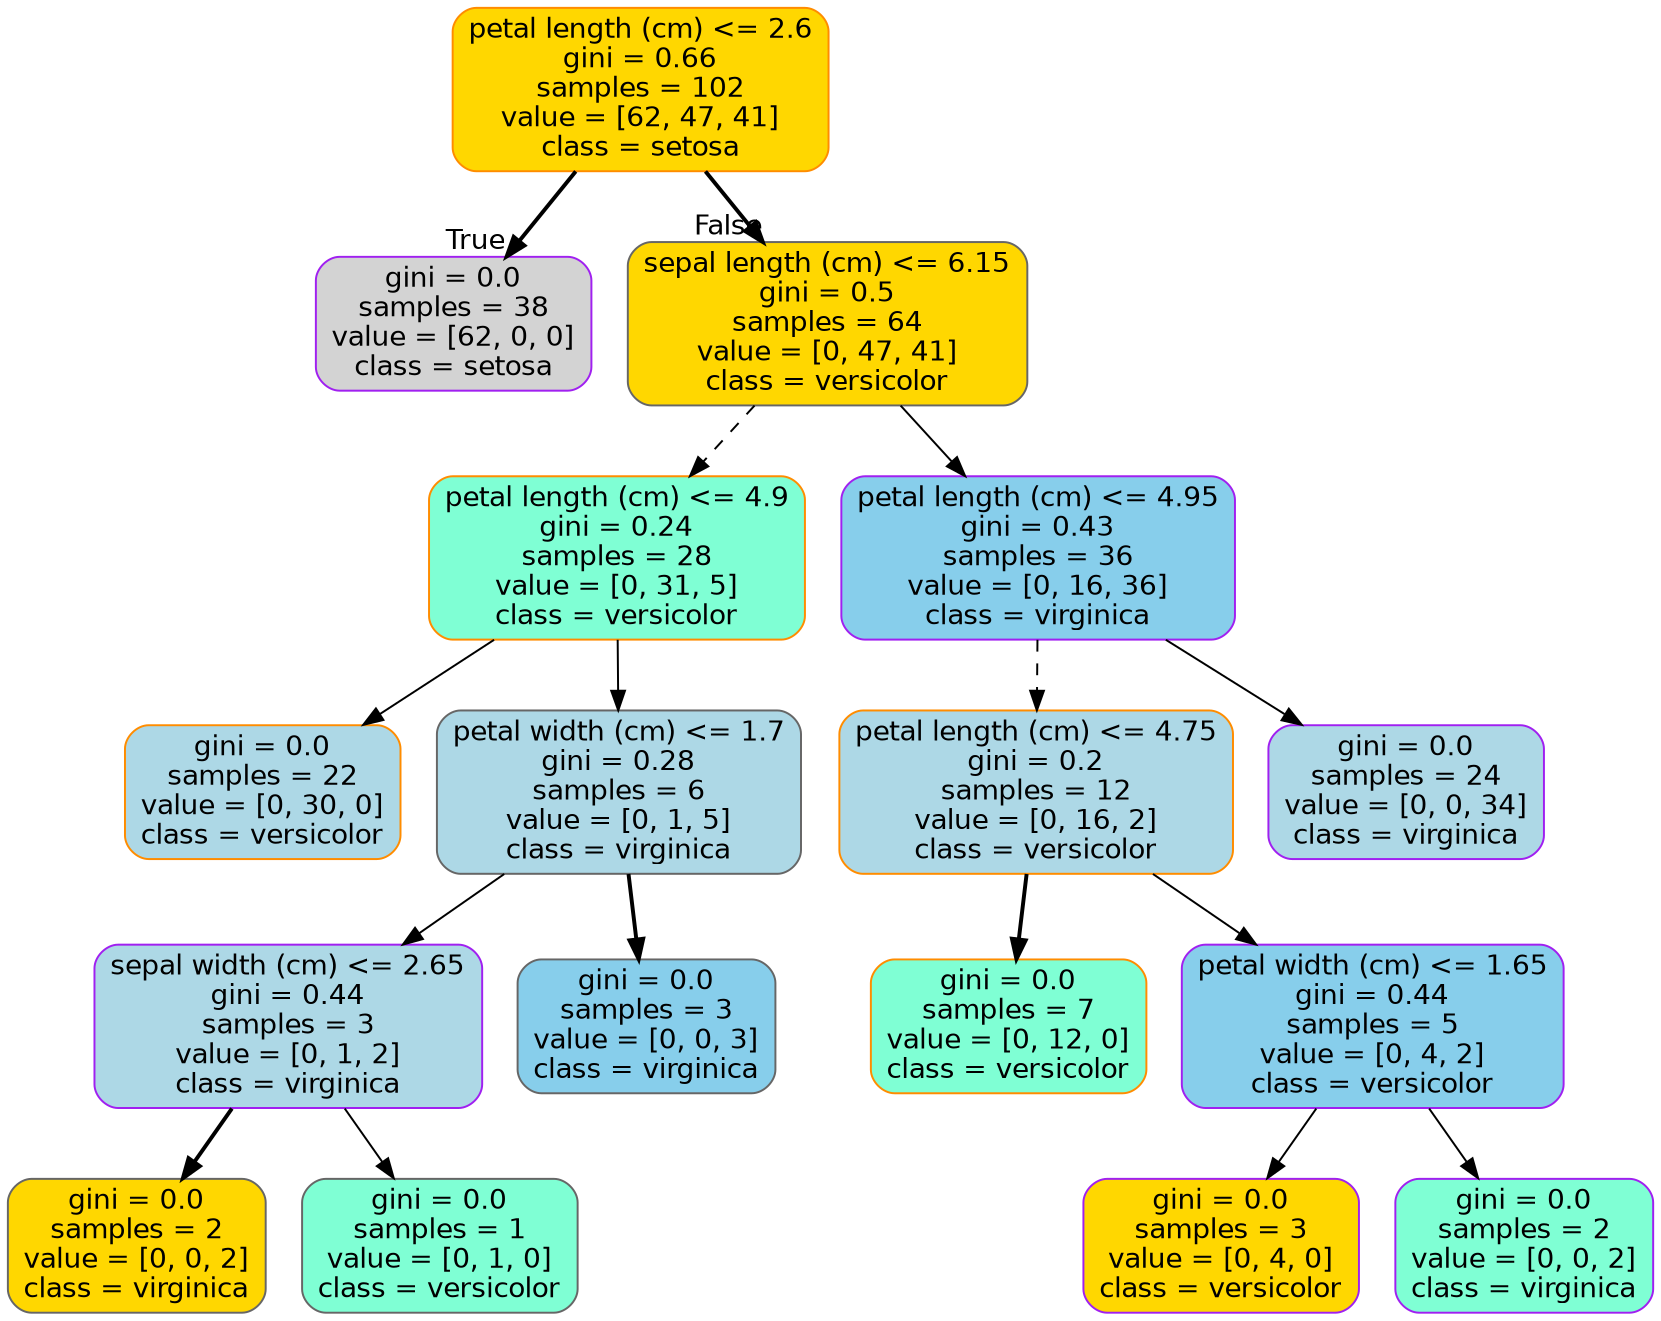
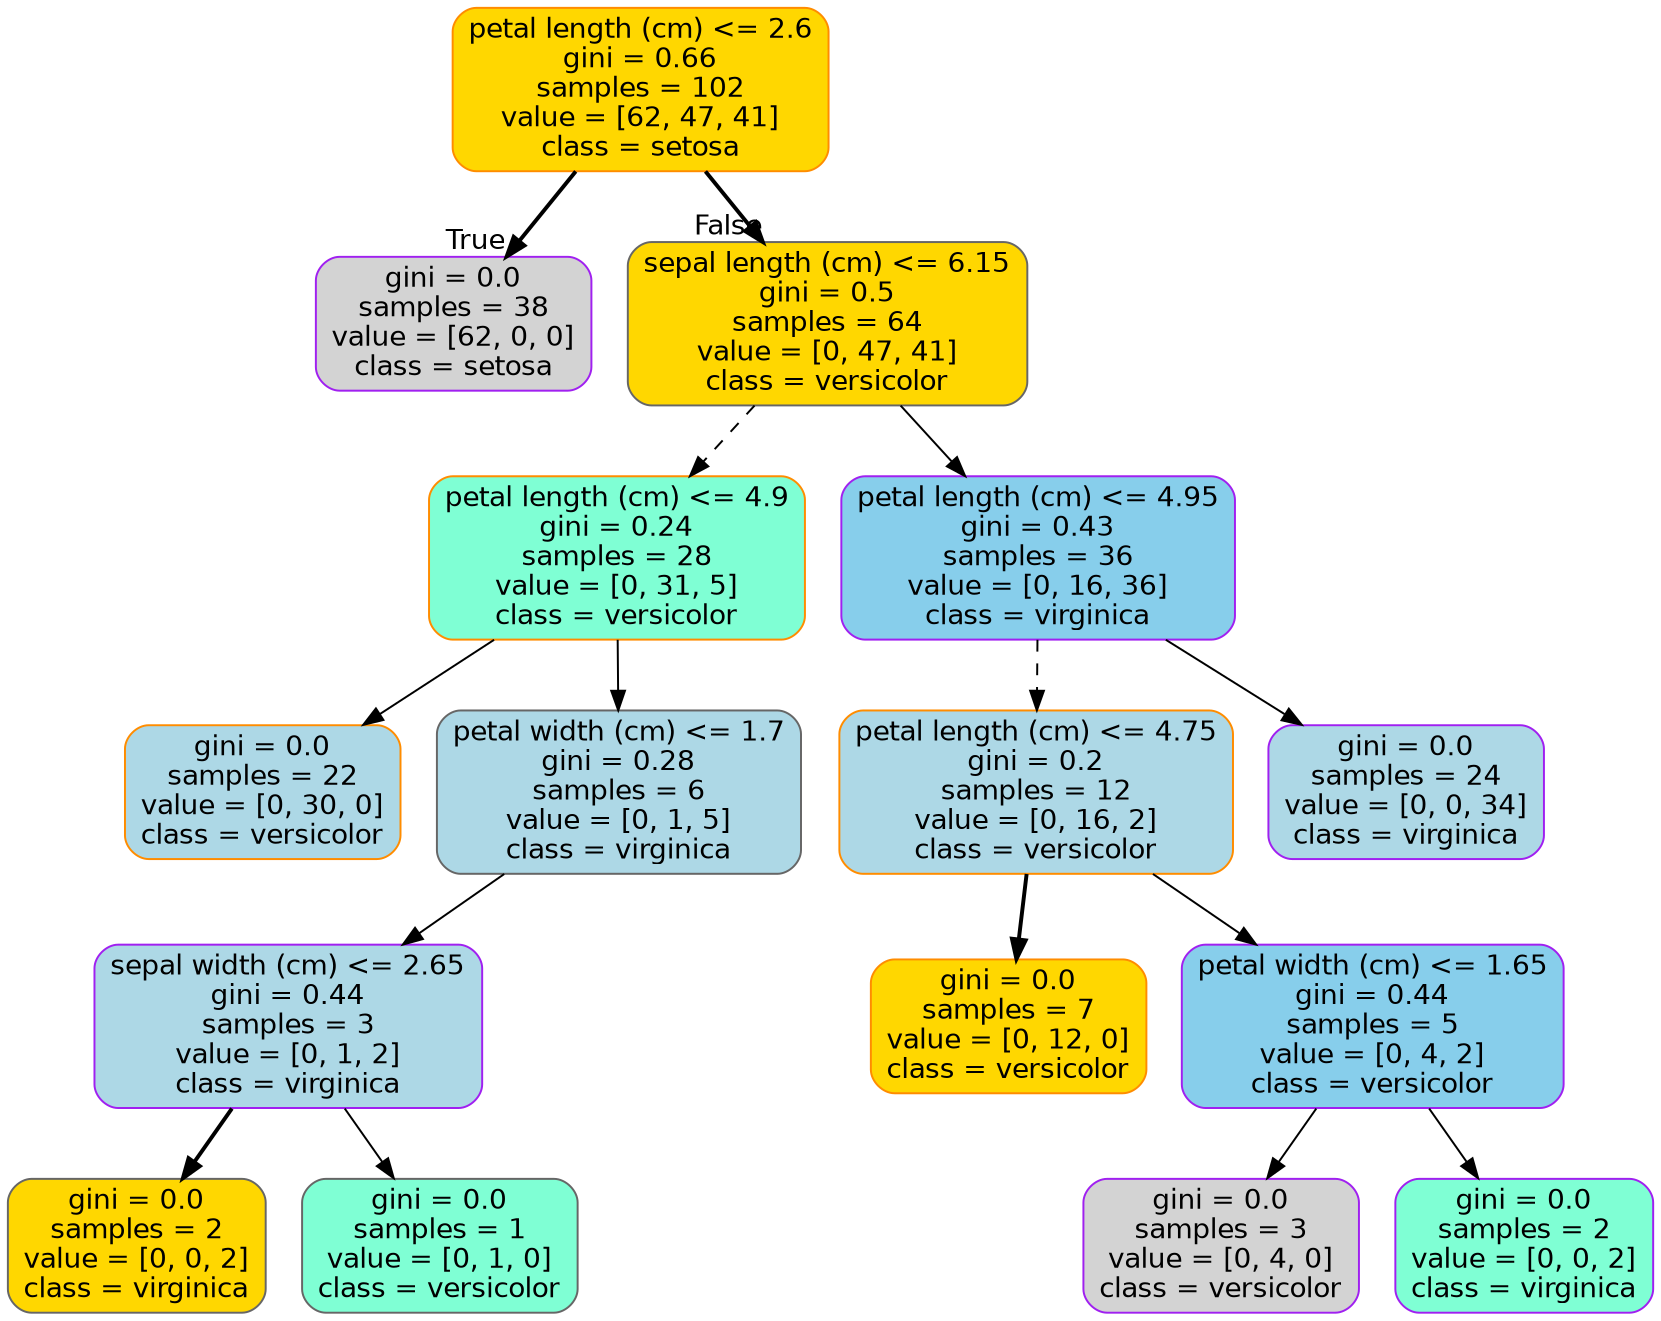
node "gini = 0.0 samples = 3 value = [0, 0, 3] class = virginica": removed
node "gini = 0.0 samples = 7 value = [0, 12, 0] class = versicolor": fillcolor aquamarine -> gold
node "gini = 0.0 samples = 3 value = [0, 4, 0] class = versicolor": fillcolor gold -> lightgrey
